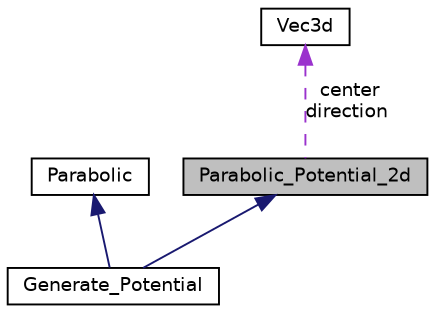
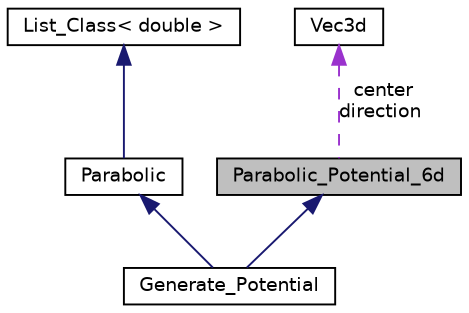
node "List_Class< double >": added
node "Parabolic_Potential_2d": label "Parabolic_Potential_2d" -> "Parabolic_Potential_6d"
